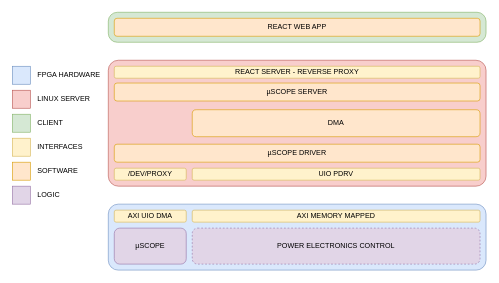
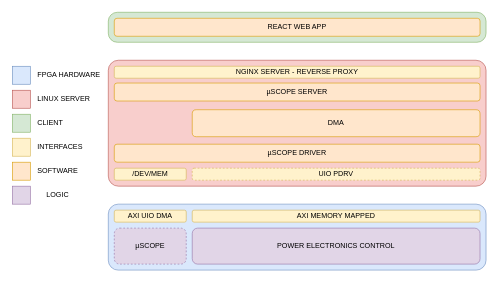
node "REACT SERVER - REVERSE PROXY": label "REACT SERVER - REVERSE PROXY" -> "NGINX SERVER - REVERSE PROXY"
node "/DEV/PROXY": label "/DEV/PROXY" -> "/DEV/MEM"
node "UIO PDRV": style solid -> dashed
node "LOGIC": moved (60, 195) -> (69, 195)
node "µSCOPE": style solid -> dashed
node "POWER ELECTRONICS CONTROL": style dashed -> solid
